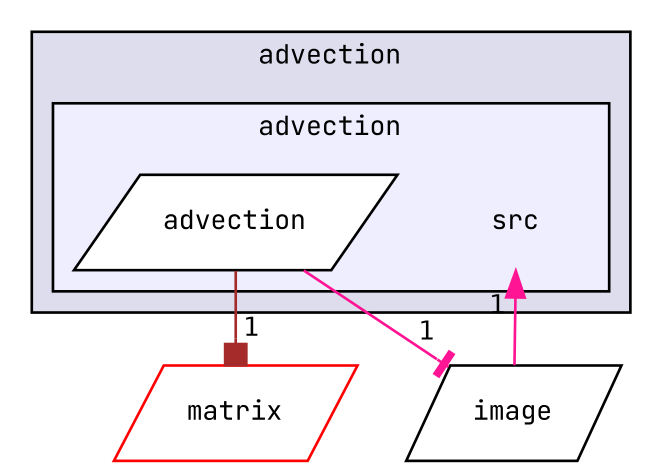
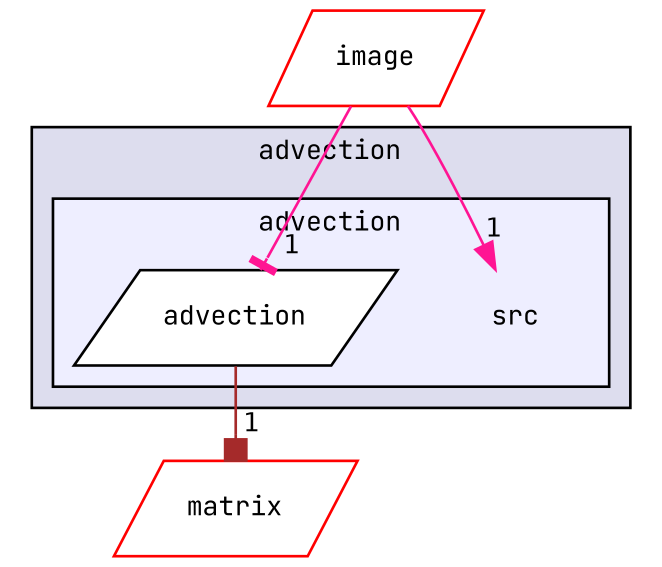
edge "advection" -> "image": reversed
node "image": color black -> red
